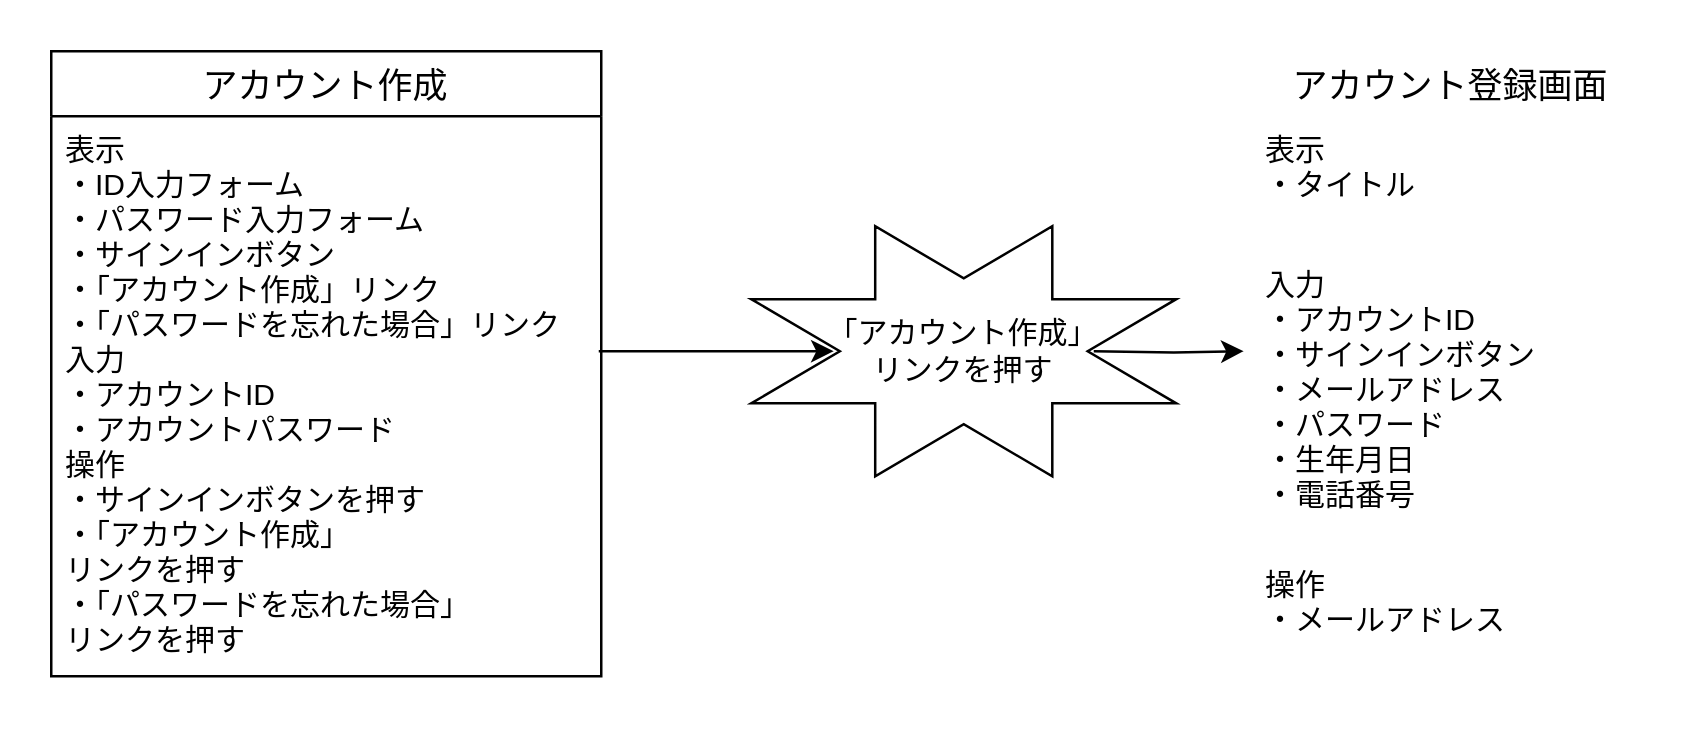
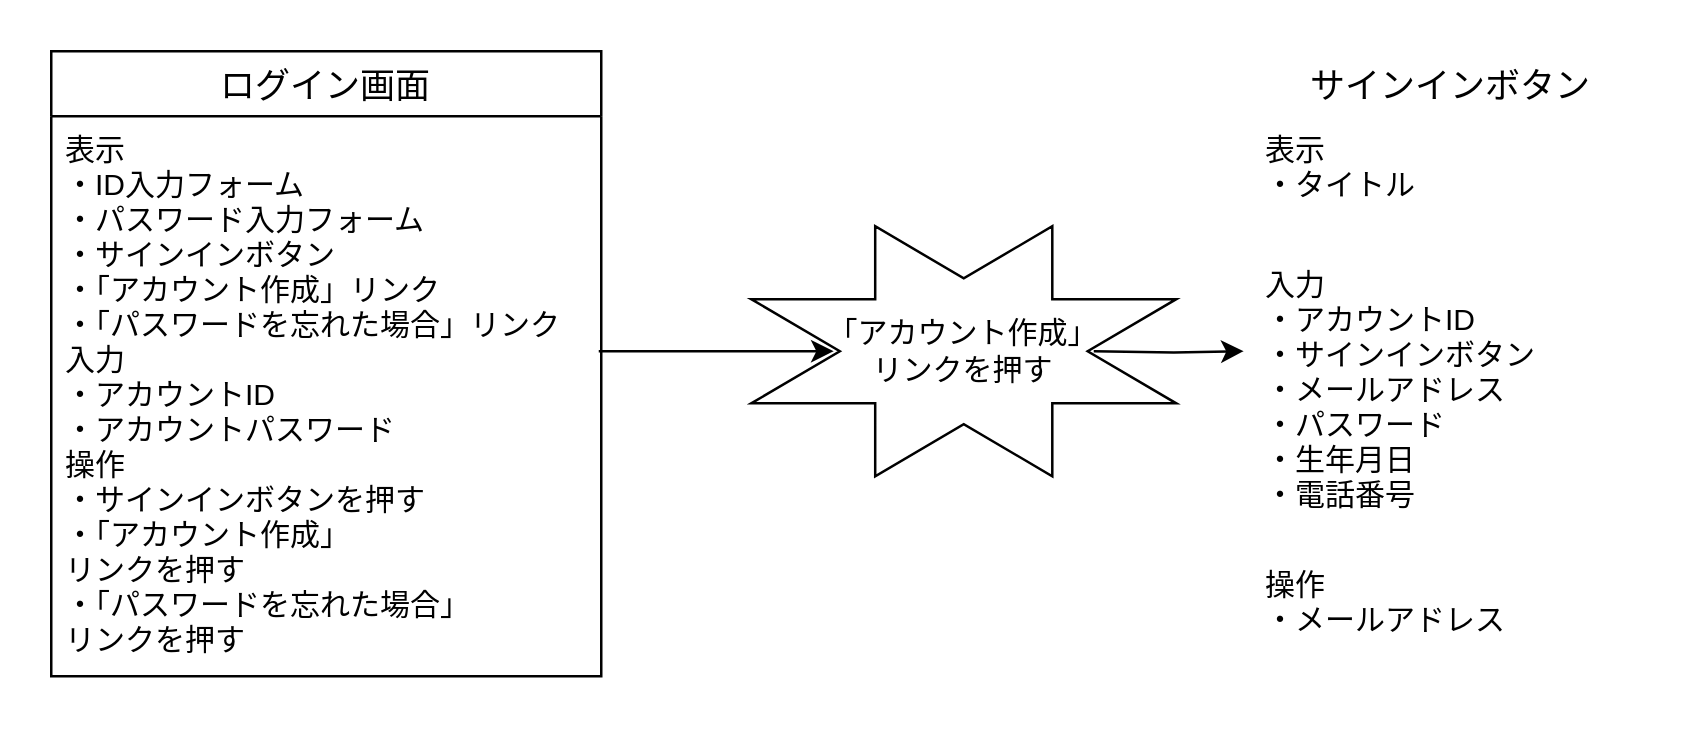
node "アカウント作成": label "アカウント作成" -> "ログイン画面"
node "アカウント登録画面": label "アカウント登録画面" -> "サインインボタン"
